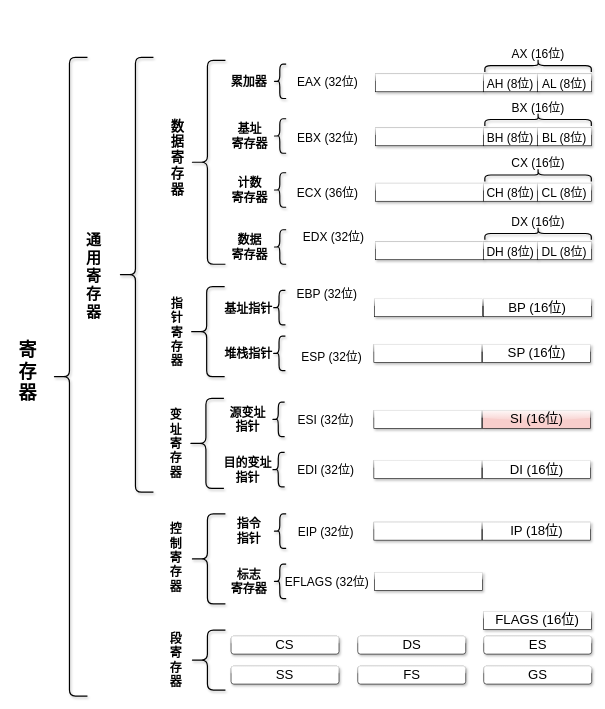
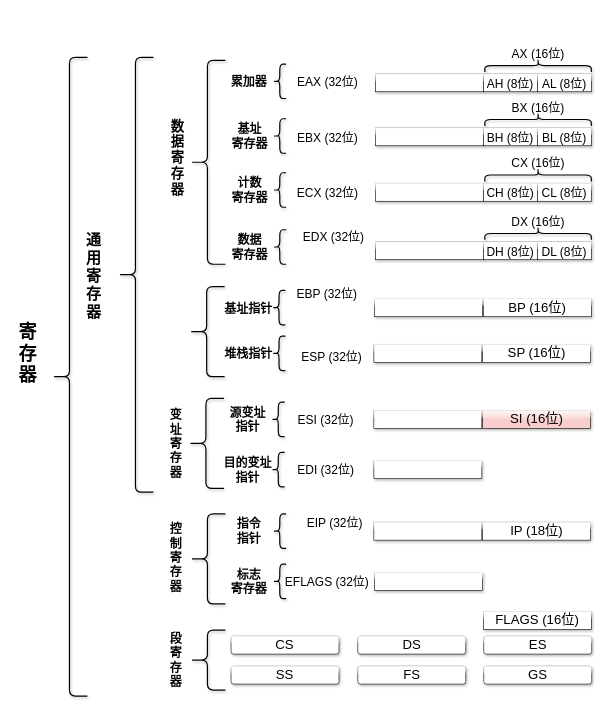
node "ECX (36位)": label "ECX (36位)" -> "ECX (32位)"
node "指 针 寄 存 器": removed
node "寄存器": moved (27, 372) -> (27, 354)
node "DI (16位)": removed
node "EIP (32位)": moved (326, 531) -> (335, 522)
